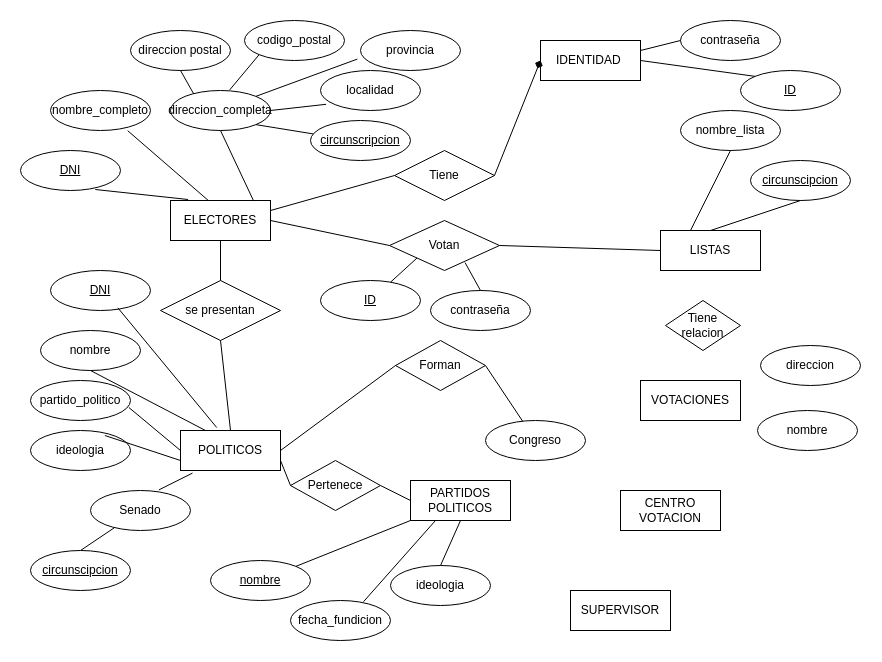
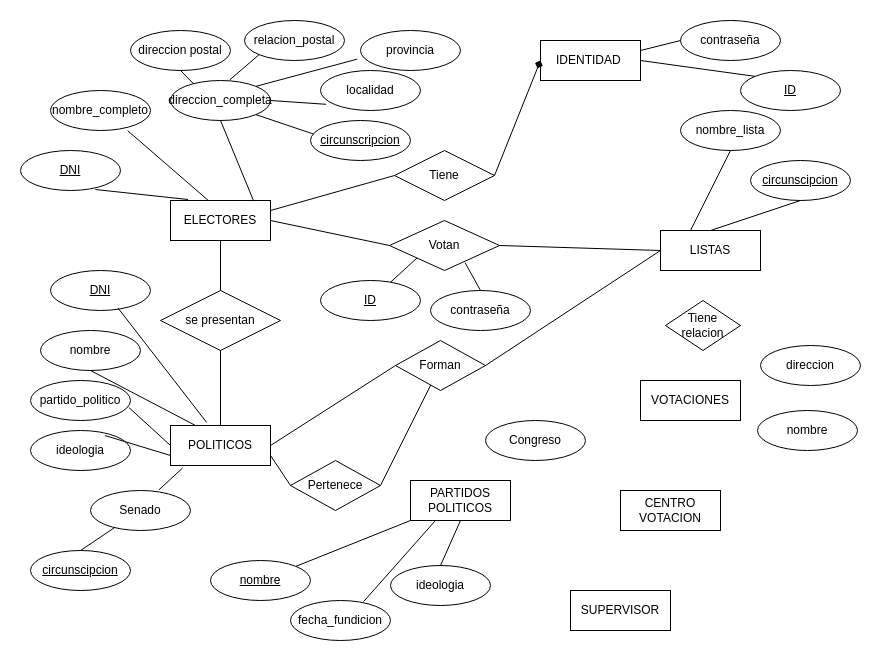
node "codigo_postal": label "codigo_postal" -> "relacion_postal"
node "direccion_completa": moved (221, 111) -> (221, 101)
node "se presentan": moved (221, 311) -> (221, 321)
edge "Forman" -- "Congreso": now "Forman" -- "LISTAS"
node "POLITICOS": moved (231, 451) -> (221, 446)
edge "Pertenece" -- "PARTIDOS POLITICOS": now "Pertenece" -- "Forman"
